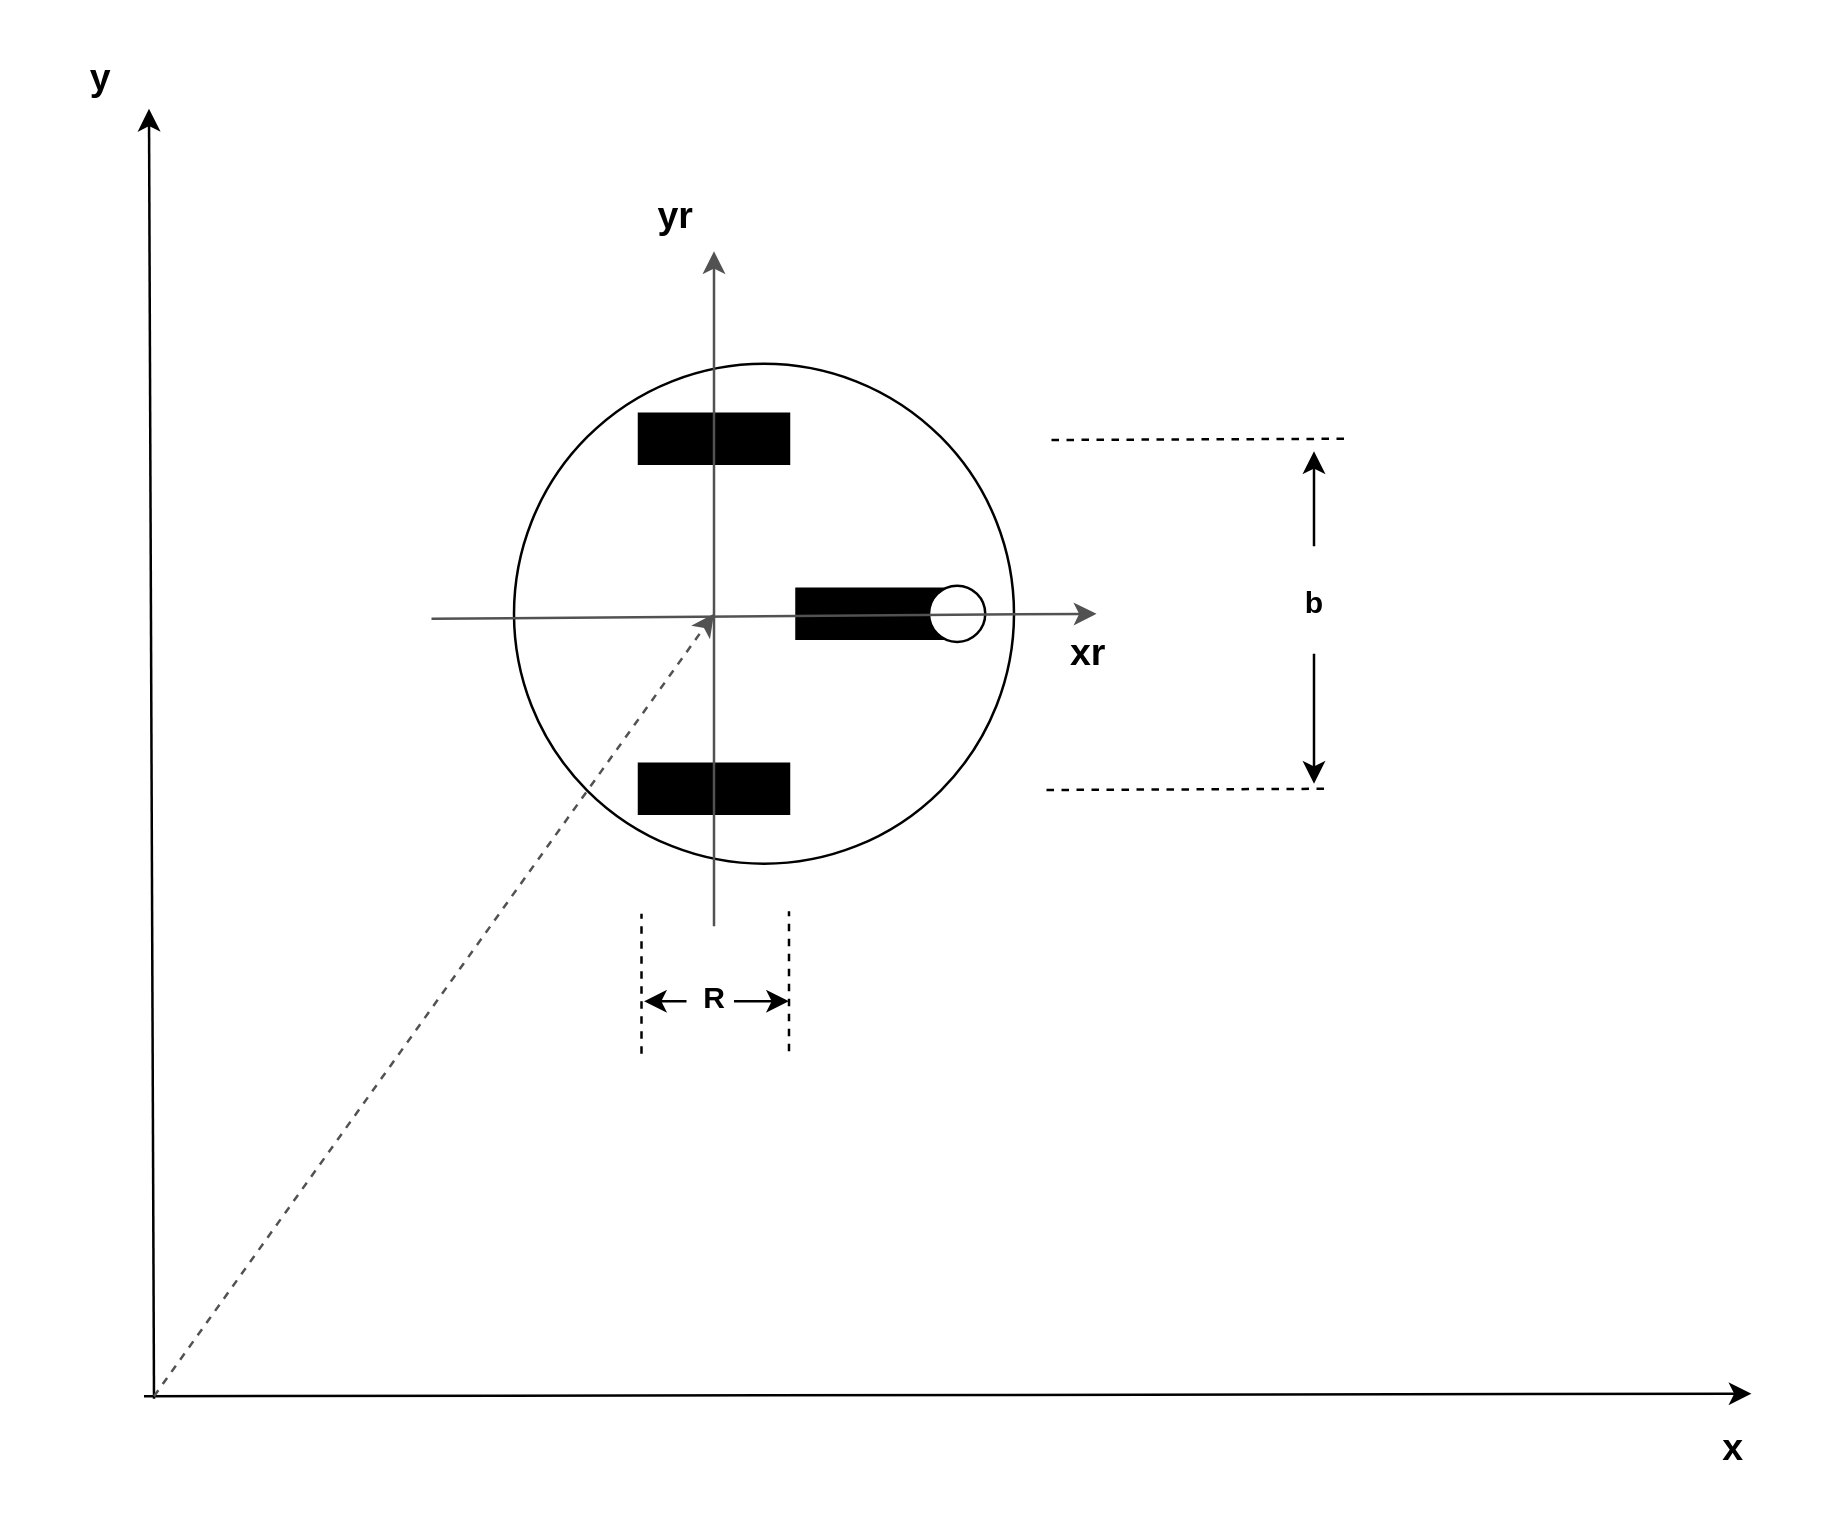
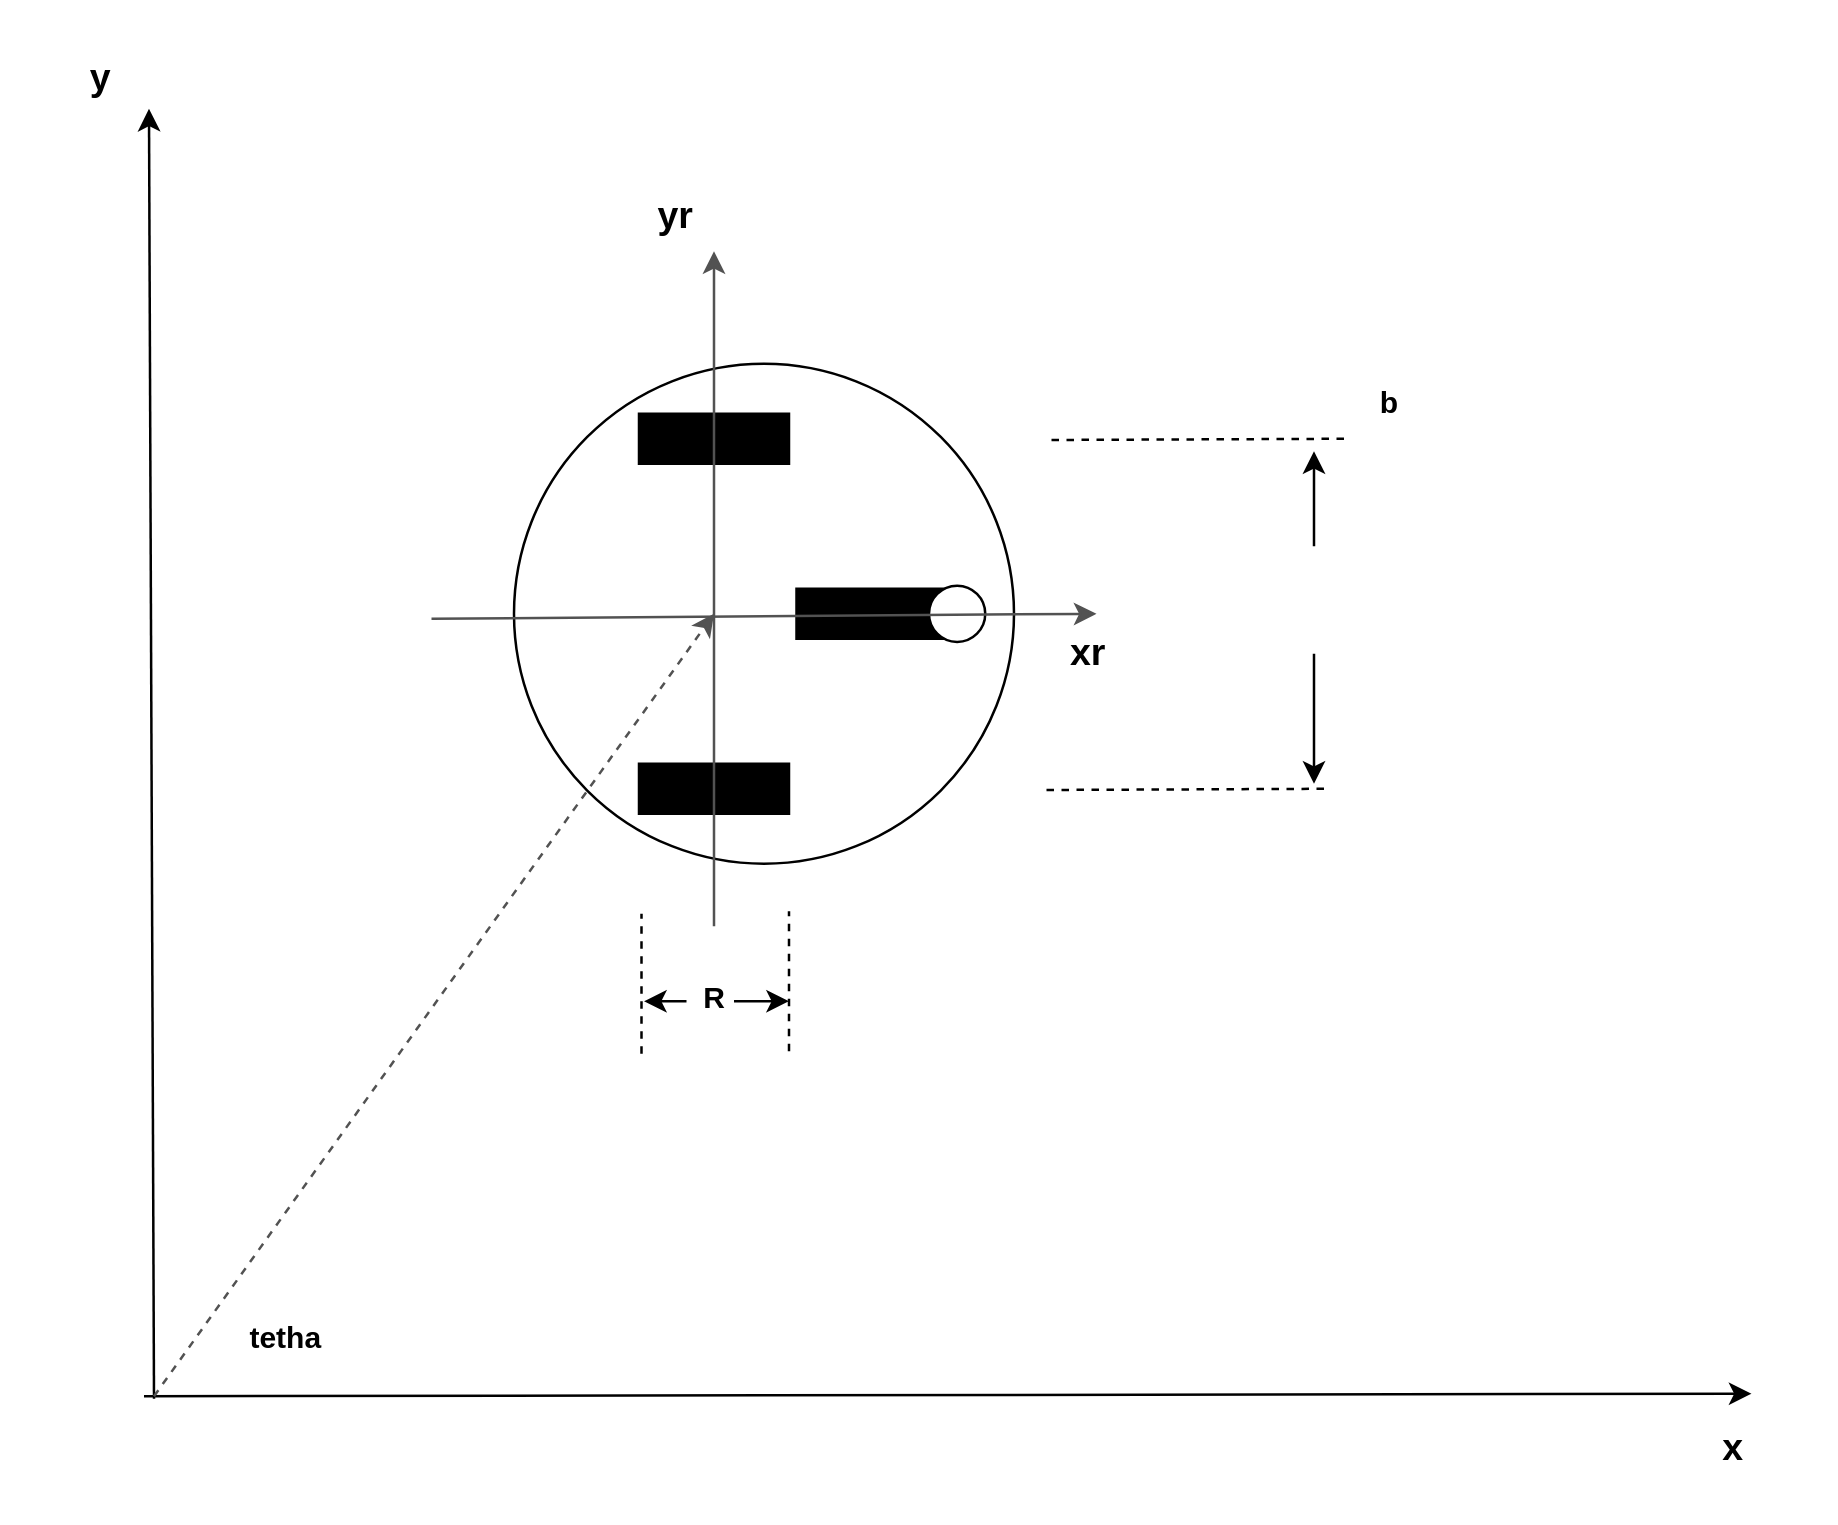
node "b": moved (1315, 604) -> (1390, 404)
node "tetha": added
